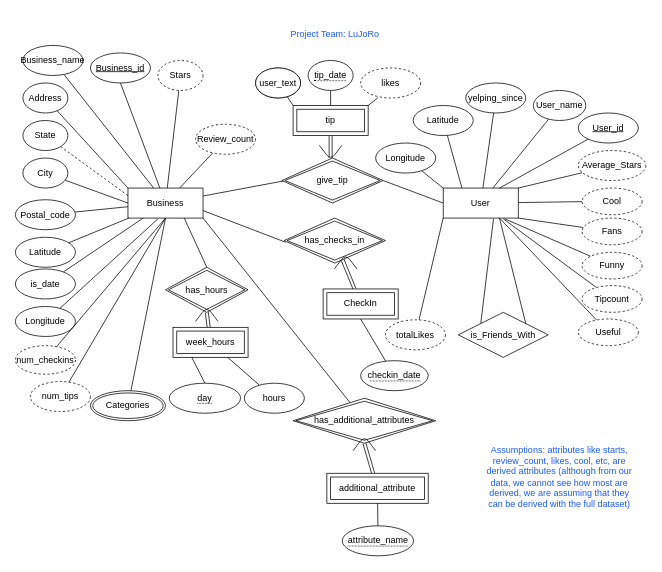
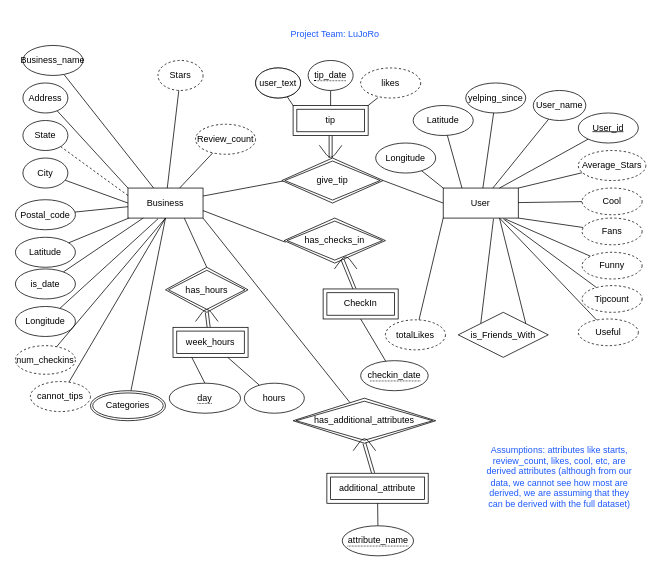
node "Business_id": removed
edge "Business_id" -- "Business": removed
node "num_tips": label "num_tips" -> "cannot_tips"
